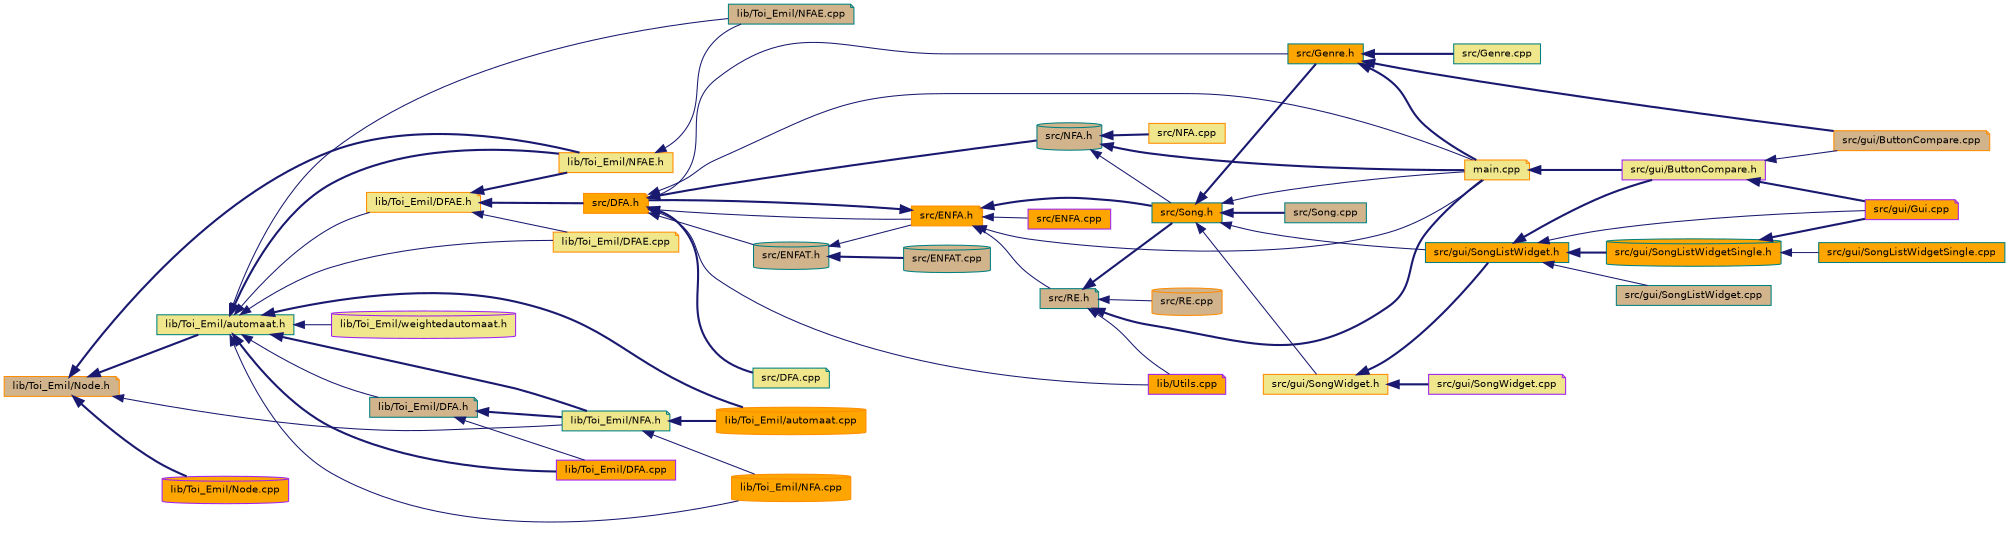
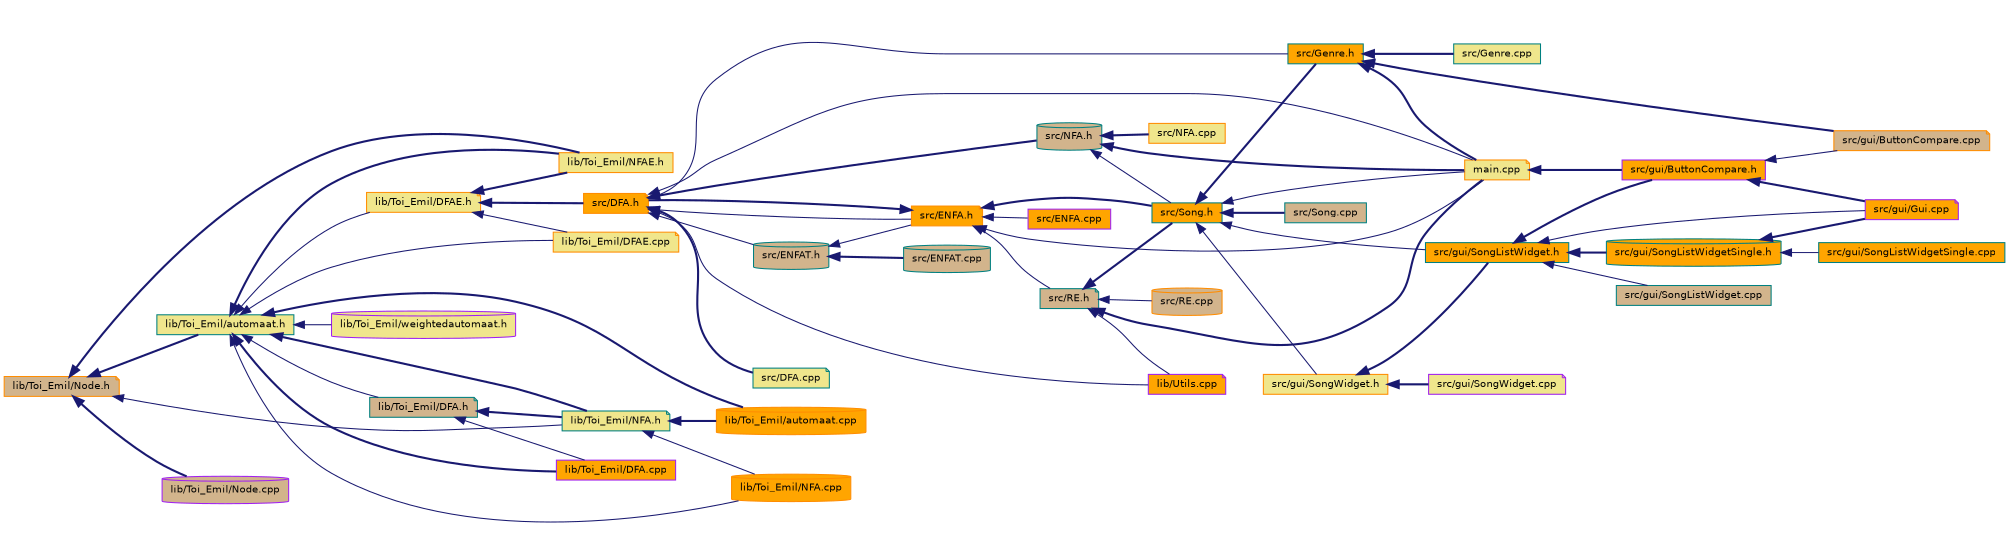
node "lib/Toi_Emil/NFAE.cpp": removed
node "src/gui/ButtonCompare.h": fillcolor khaki -> orange
node "lib/Toi_Emil/Node.cpp": fillcolor orange -> tan
